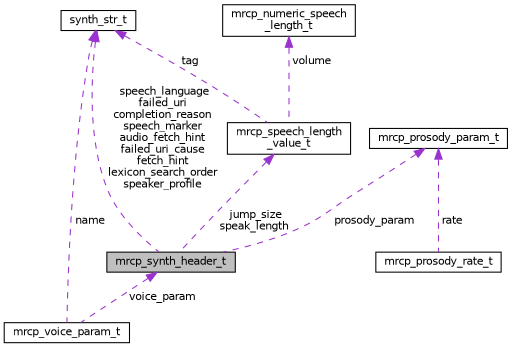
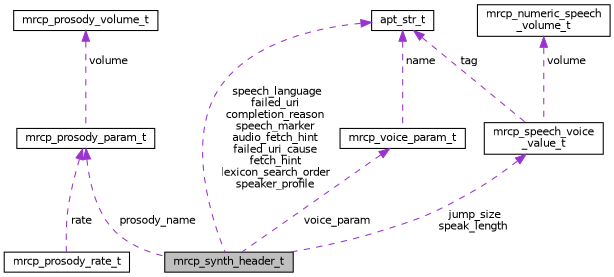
node "mrcp_prosody_volume_t": added
node "synth_str_t": label "synth_str_t" -> "apt_str_t"
node "mrcp_numeric_speech _length_t": label "mrcp_numeric_speech _length_t" -> "mrcp_numeric_speech _volume_t"
node "mrcp_speech_length _value_t": label "mrcp_speech_length _value_t" -> "mrcp_speech_voice _value_t"
edge "mrcp_synth_header_t" -> "mrcp_prosody_param_t": label " prosody_param" -> " prosody_name"
edge "mrcp_voice_param_t" -> "mrcp_synth_header_t": reversed
